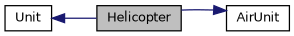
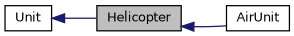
edge "Helicopter" -> "AirUnit": reversed
